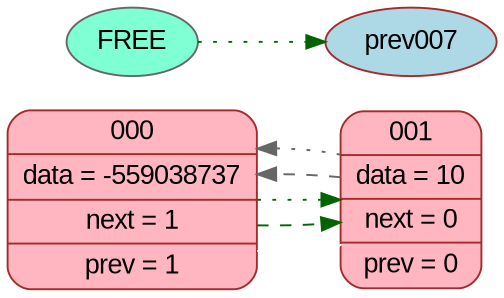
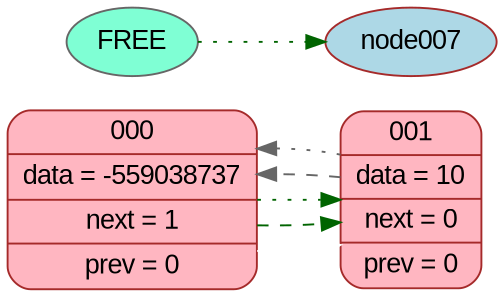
node "prev007": label "prev007" -> "node007"
node "000": text "prev = 1" -> "prev = 0"
